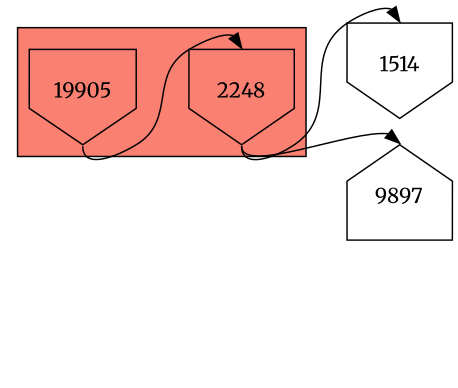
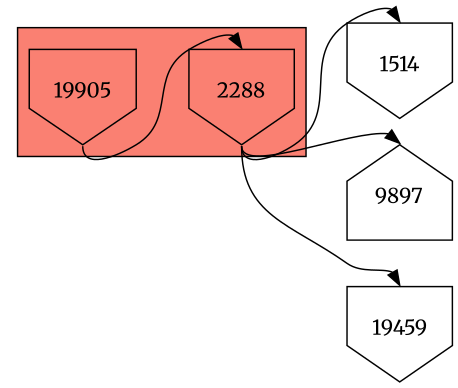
node "2248": label "2248" -> "2288"
node "19459": added
